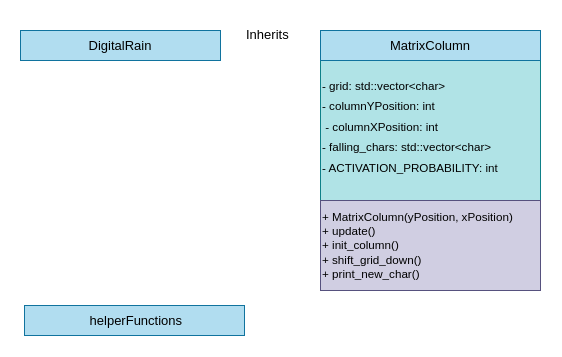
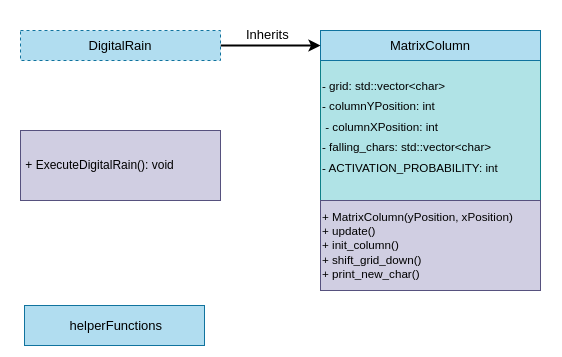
node "DigitalRain": style solid -> dashed
edge "DigitalRain" -> "MatrixColumn": added
node "+ ExecuteDigitalRain(): void": added
node "helperFunctions": size 220x30 -> 180x40
